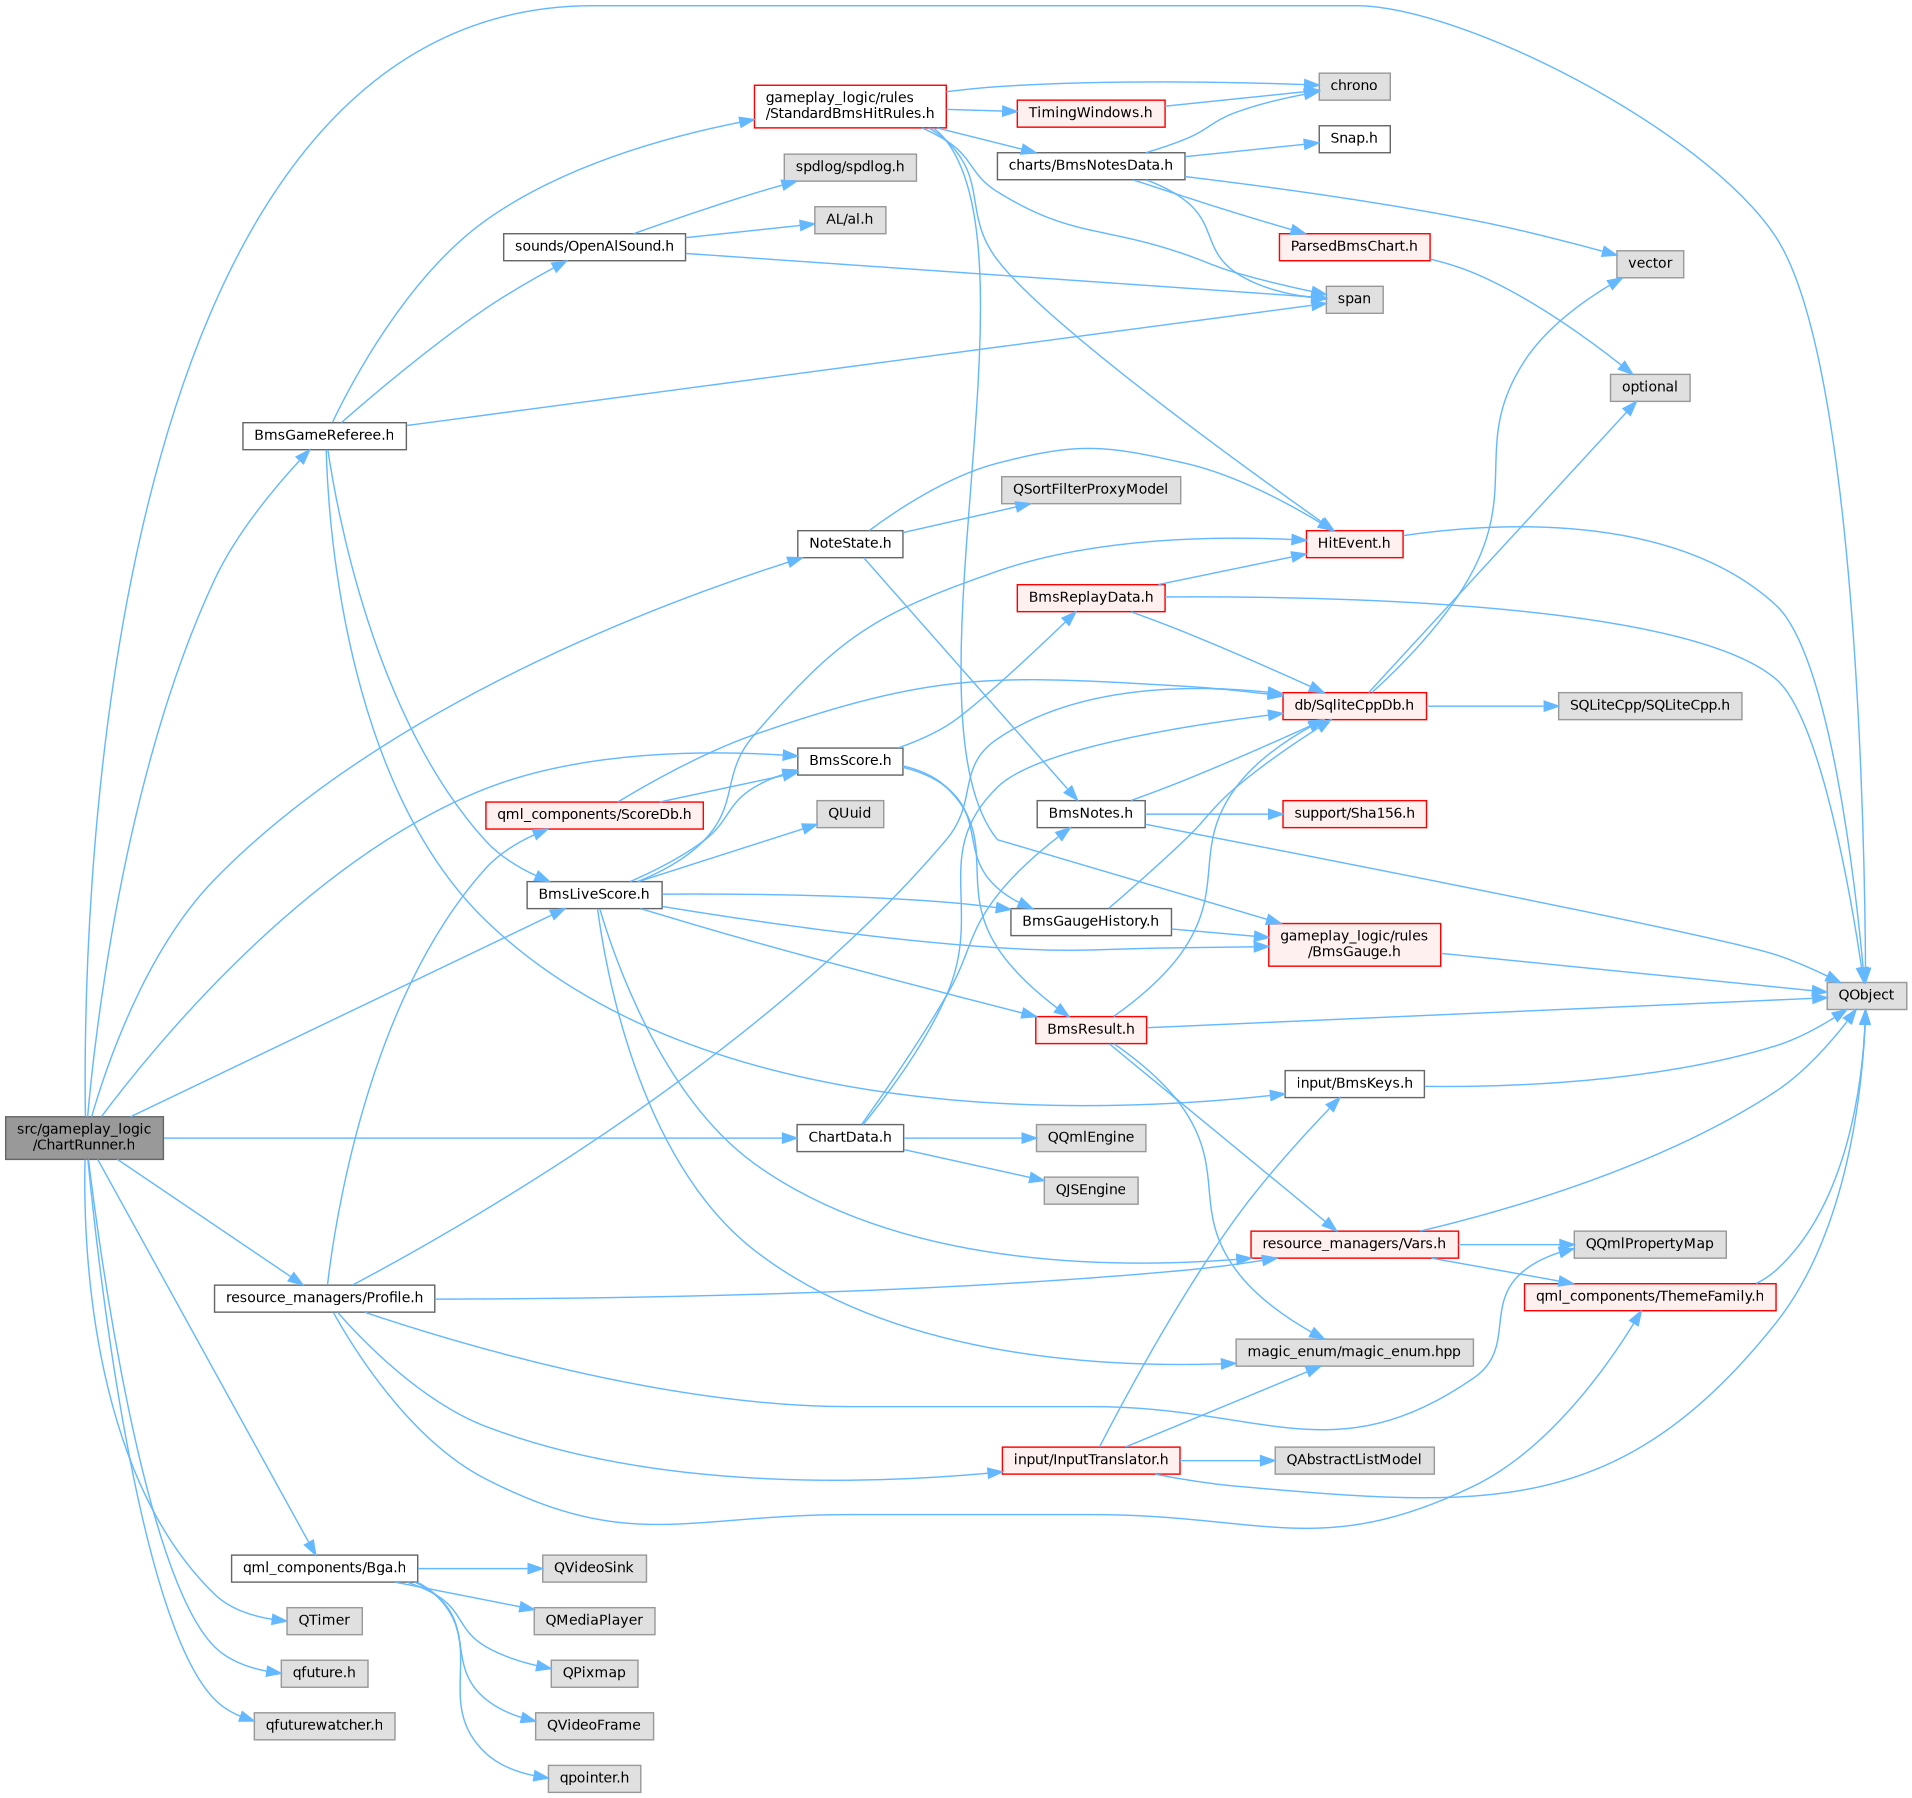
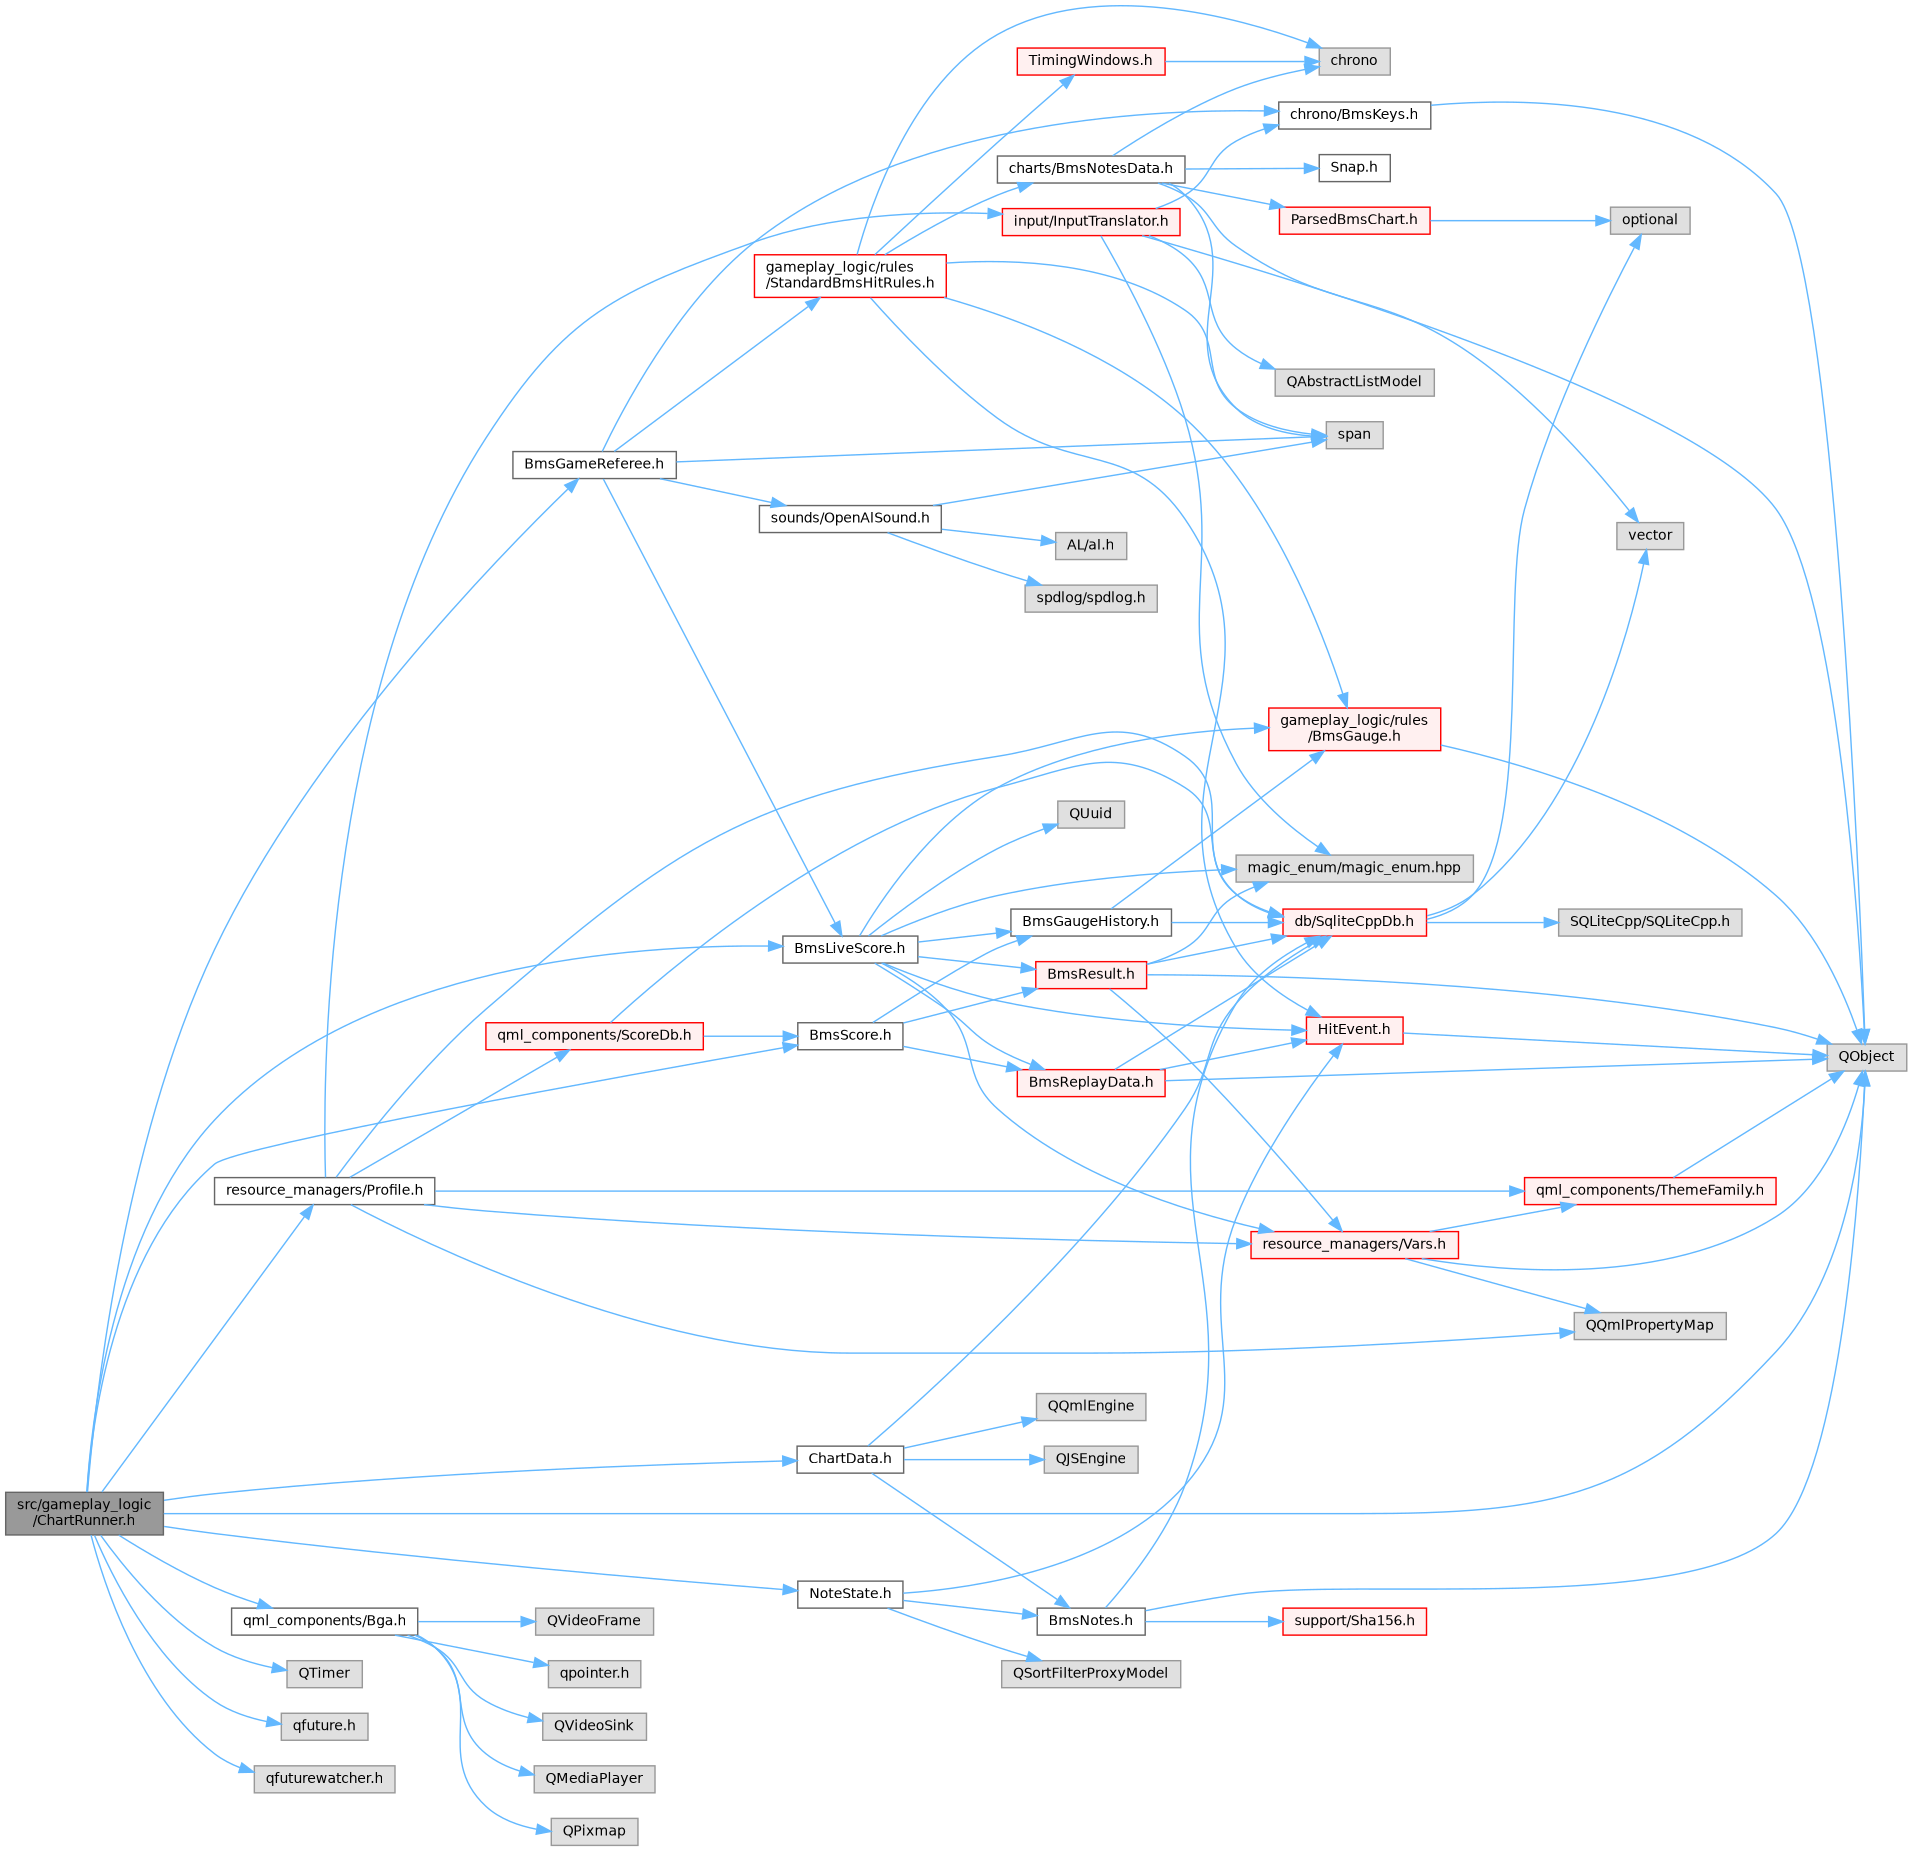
edge "BmsLiveScore.h" -> "BmsScore.h": now "BmsLiveScore.h" -> "BmsReplayData.h"
node "input/BmsKeys.h": label "input/BmsKeys.h" -> "chrono/BmsKeys.h"
